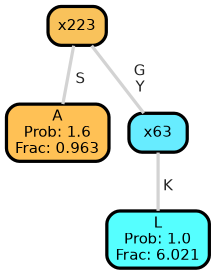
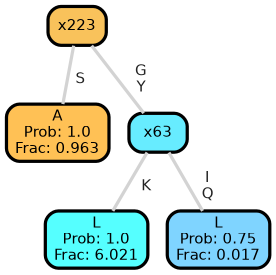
node "A Prob: 1.6 Frac: 0.963": label "A Prob: 1.6 Frac: 0.963" -> "A Prob: 1.0 Frac: 0.963"
node "L Prob: 0.75 Frac: 0.017": added
